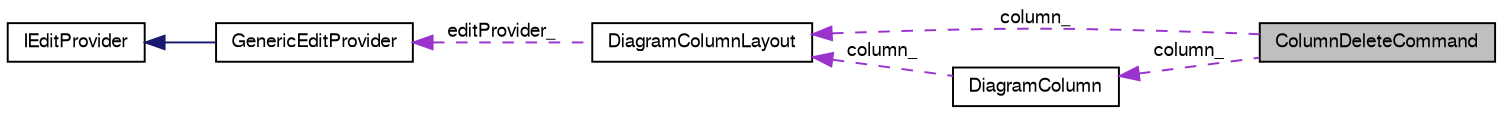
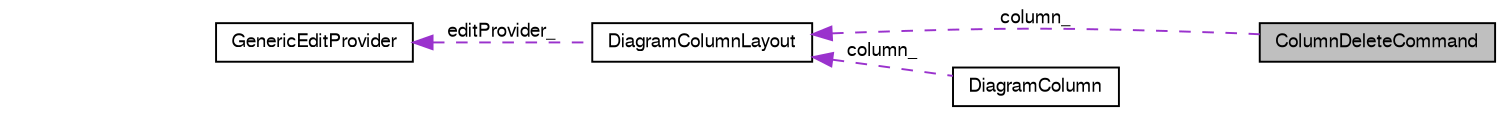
node "IEditProvider": removed
edge "ColumnDeleteCommand" -> "DiagramColumn": removed, label "column_"
